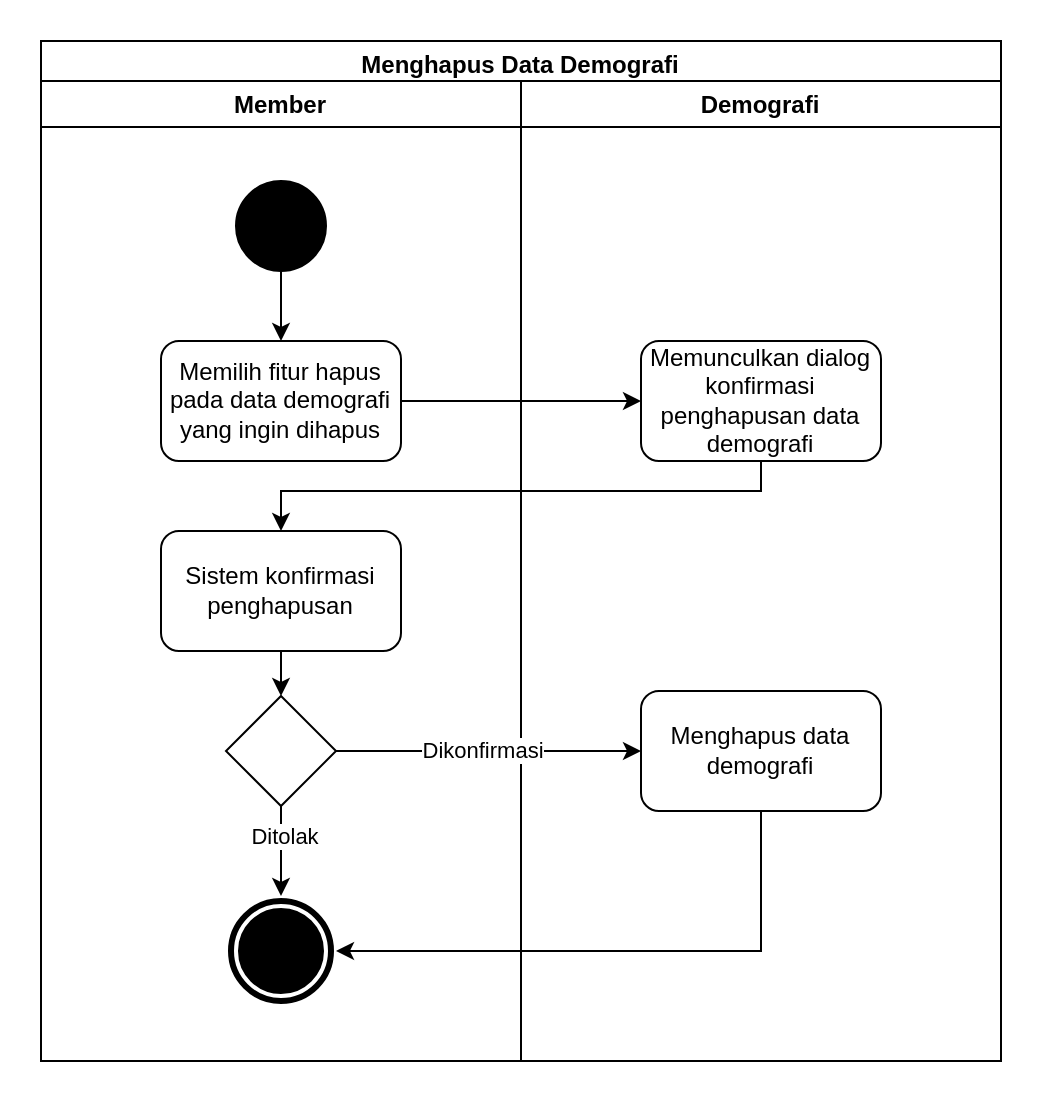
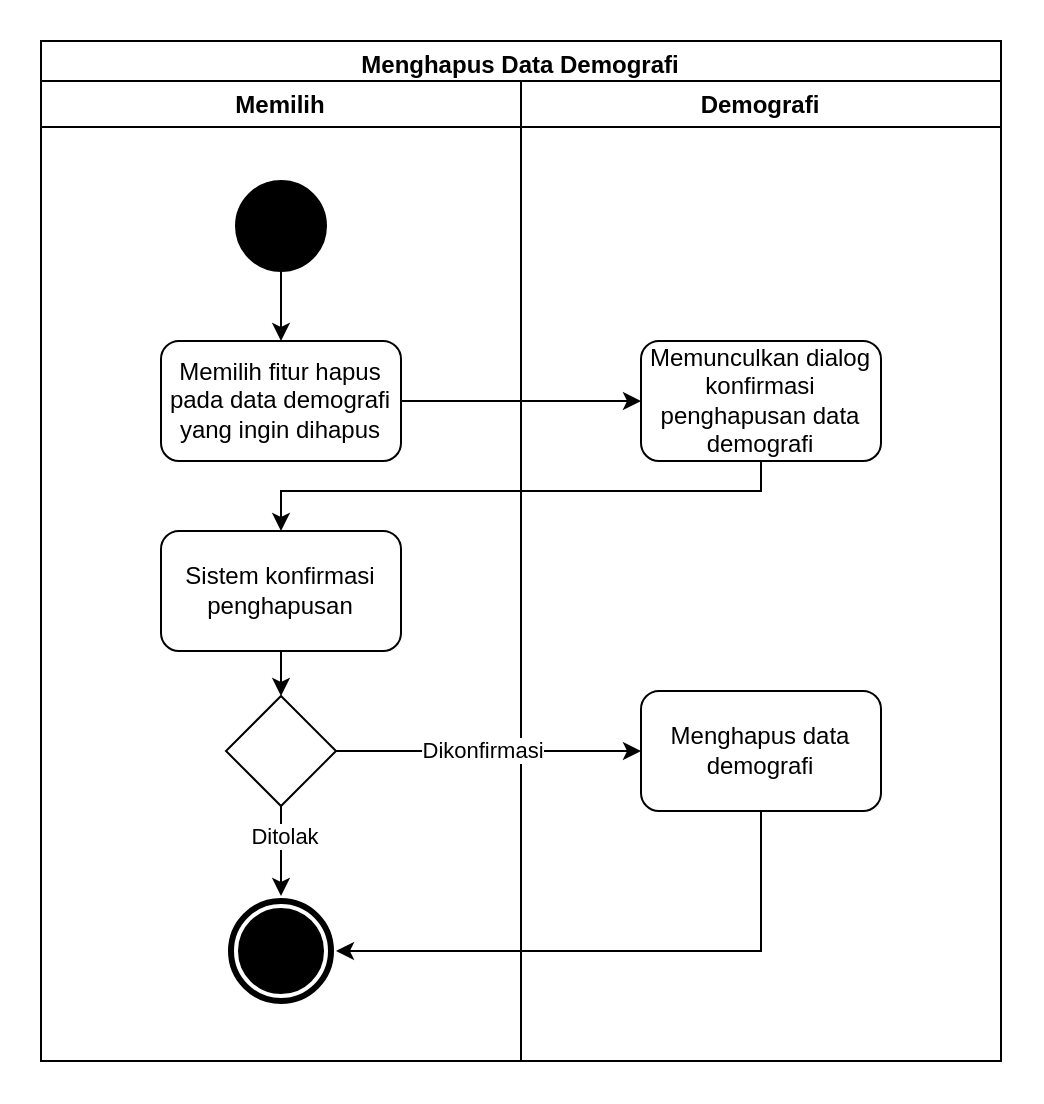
node "Member": label "Member" -> "Memilih"
